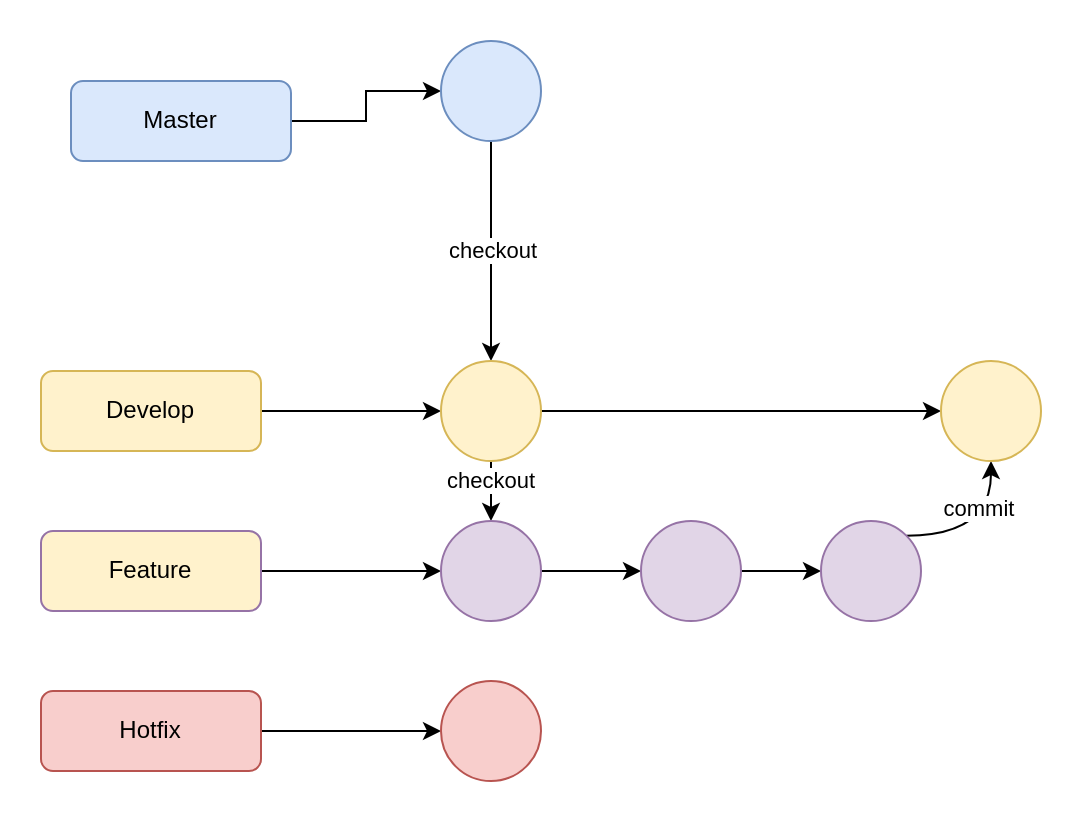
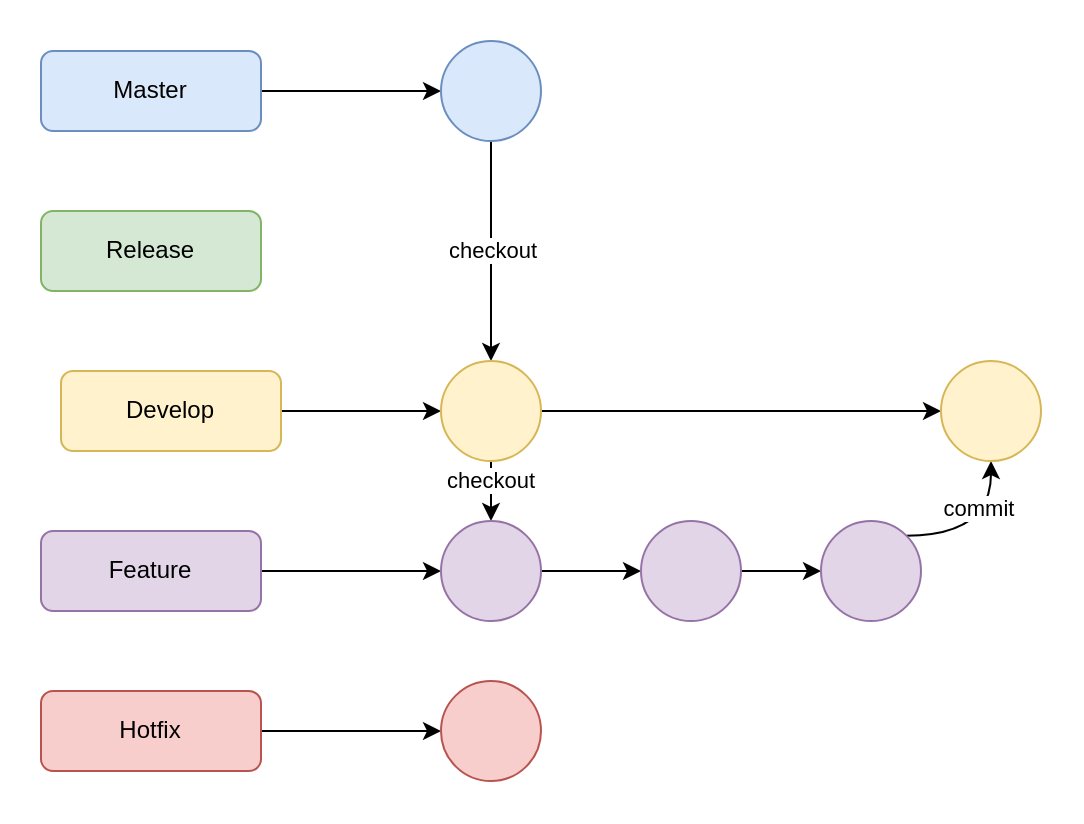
node "Master": moved (181, 121) -> (151, 91)
node "Release": added
node "Develop": moved (151, 411) -> (171, 411)
node "Feature": fillcolor #fff2cc -> #e1d5e7
